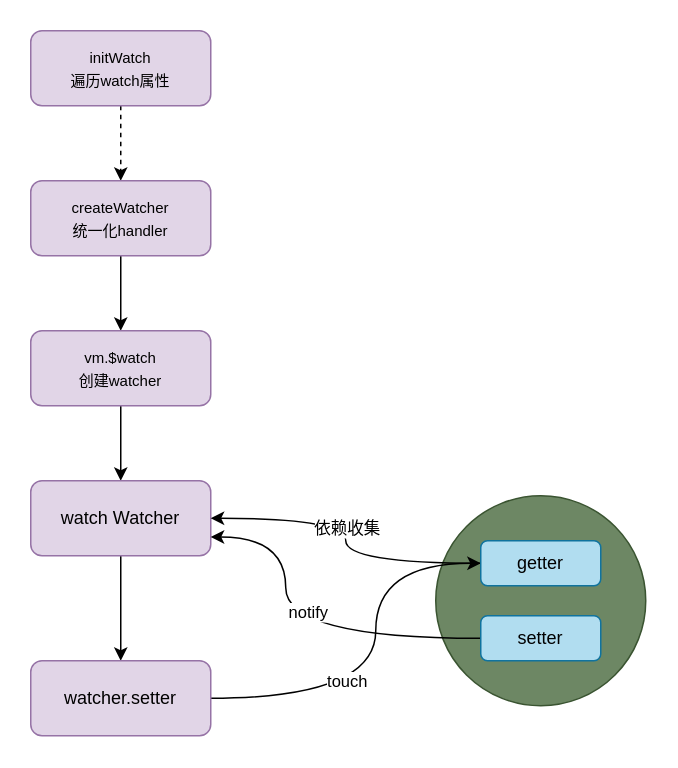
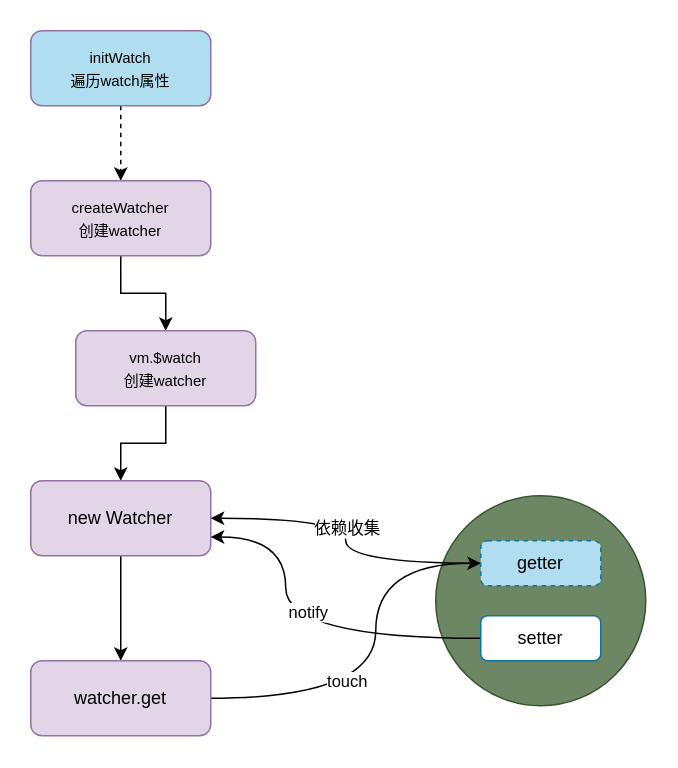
node "initWatch 遍历watch属性": fillcolor #e1d5e7 -> #b1ddf0
node "createWatcher 统一化handler": label "createWatcher 统一化handler" -> "createWatcher 创建watcher"
node "vm.$watch 创建watcher": moved (121, 368) -> (166, 368)
node "watch Watcher": label "watch Watcher" -> "new Watcher"
node "getter": style solid -> dashed
node "setter": fillcolor #b1ddf0 -> #ffffff
node "watcher.setter": label "watcher.setter" -> "watcher.get"
